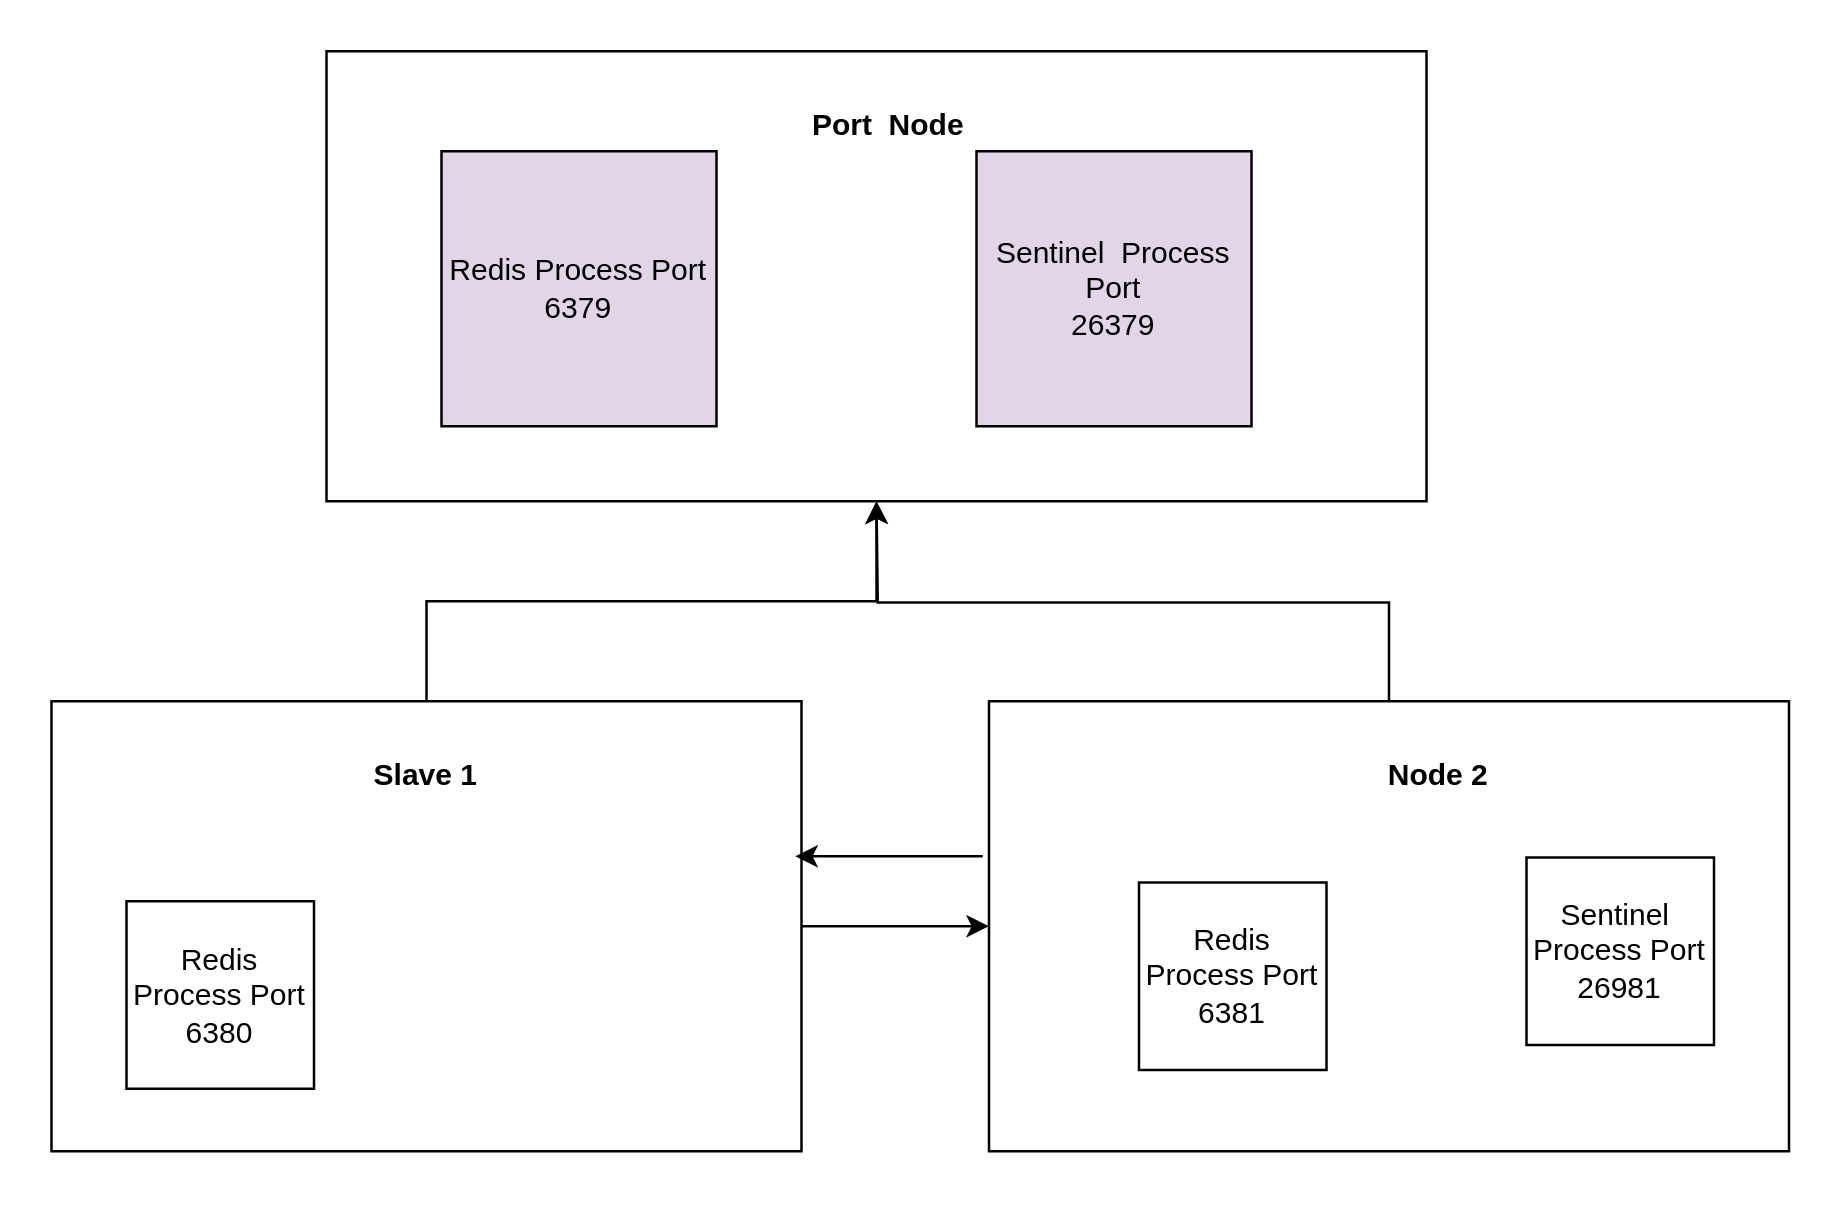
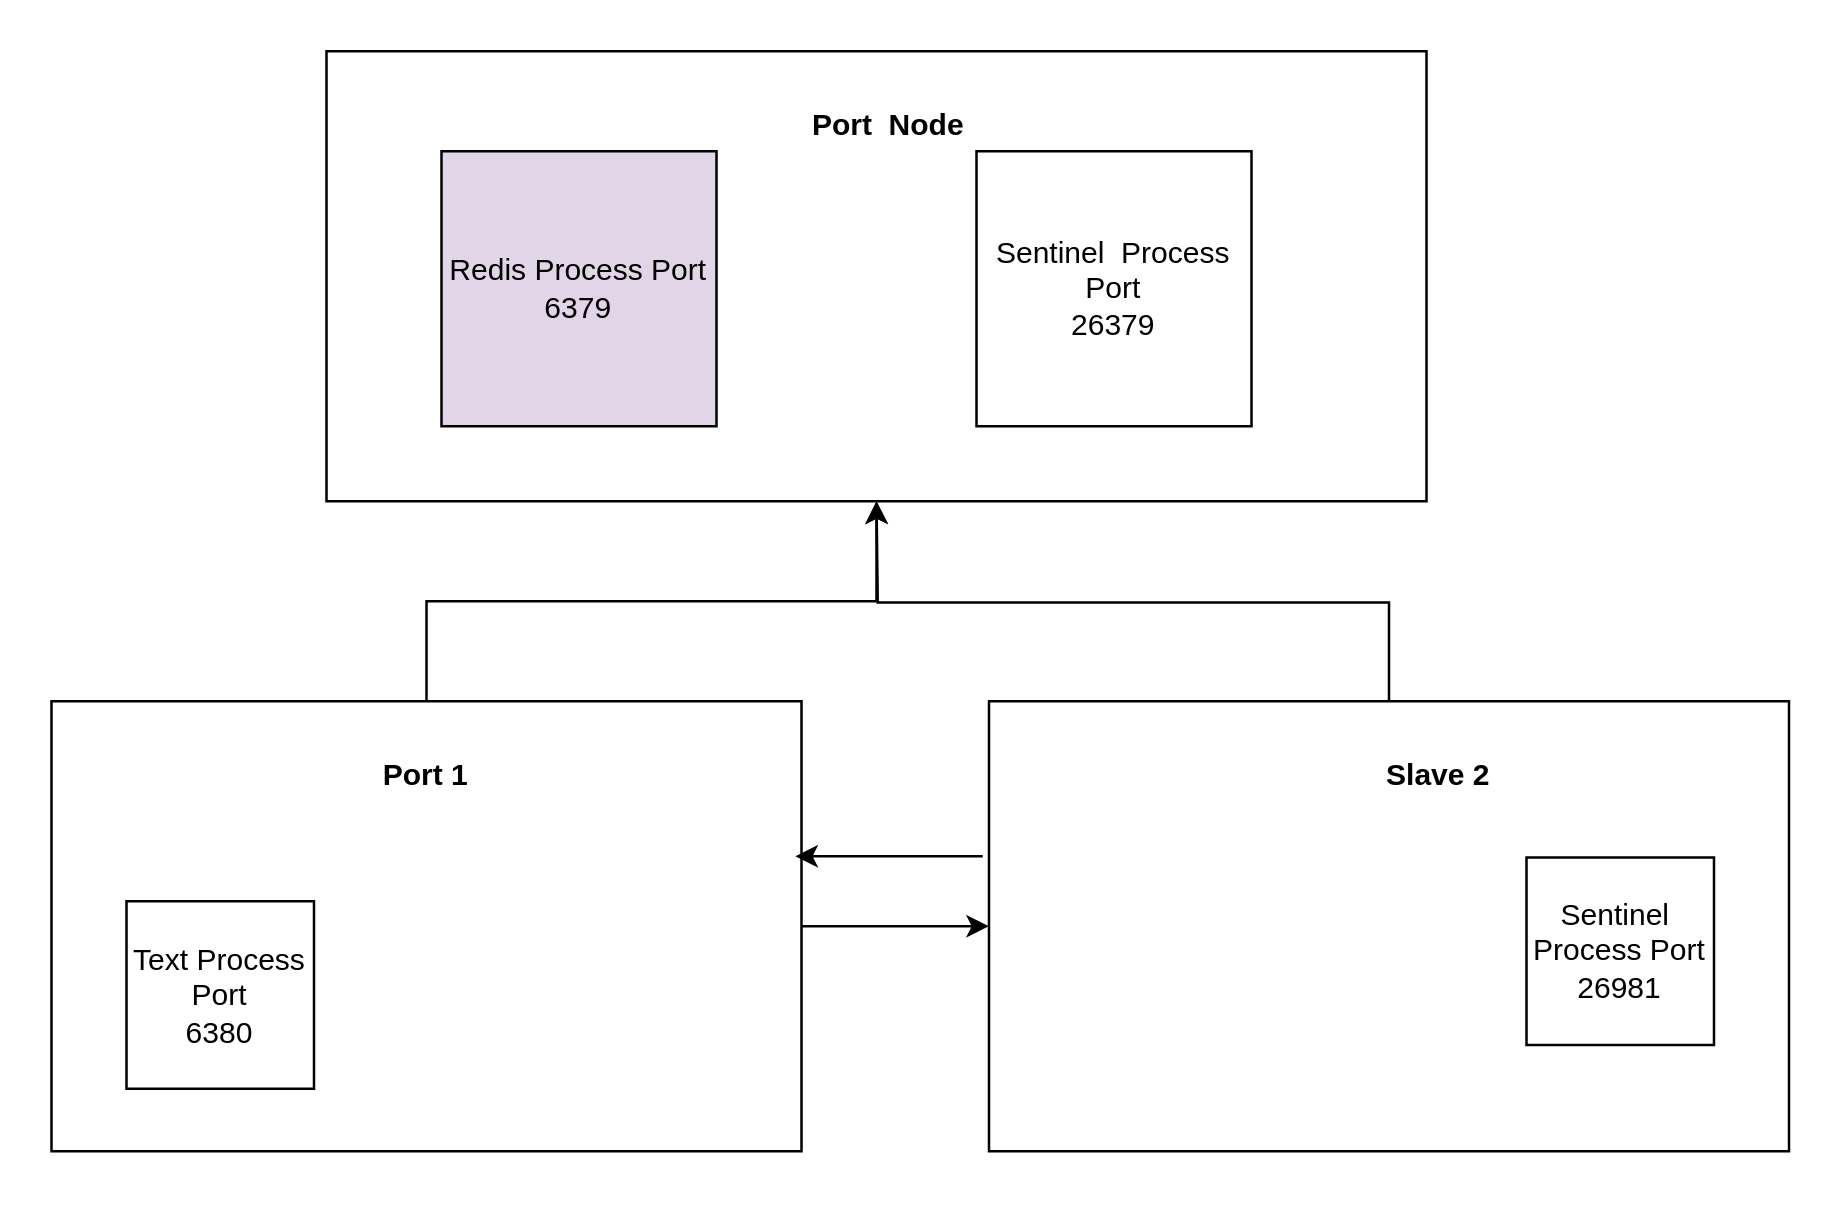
node "Sentinel Process Port 26379": fillcolor #e1d5e7 -> #ffffff
node "Slave 1": label "Slave 1" -> "Port 1"
node "Node 2": label "Node 2" -> "Slave 2"
node "Redis Process Port 6381": removed
node "Redis Process Port 6380": label "Redis Process Port 6380" -> "Text Process Port 6380"
